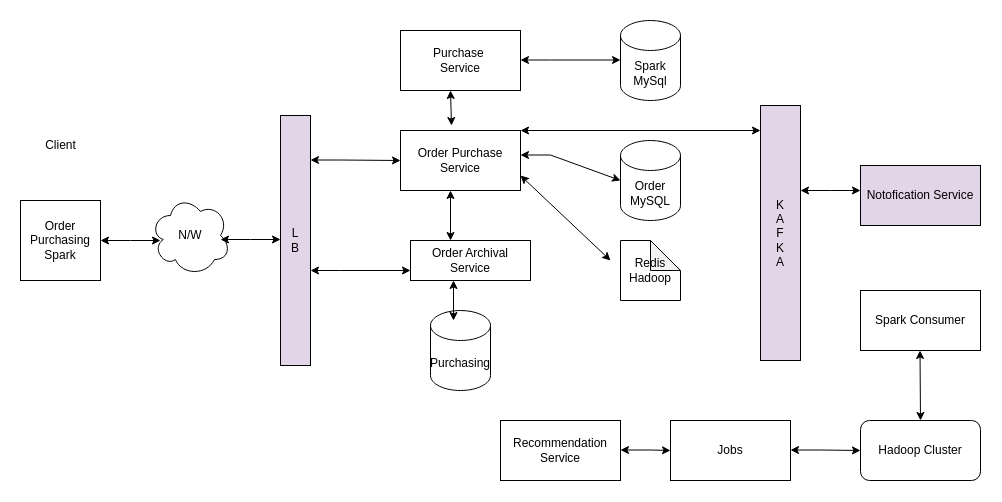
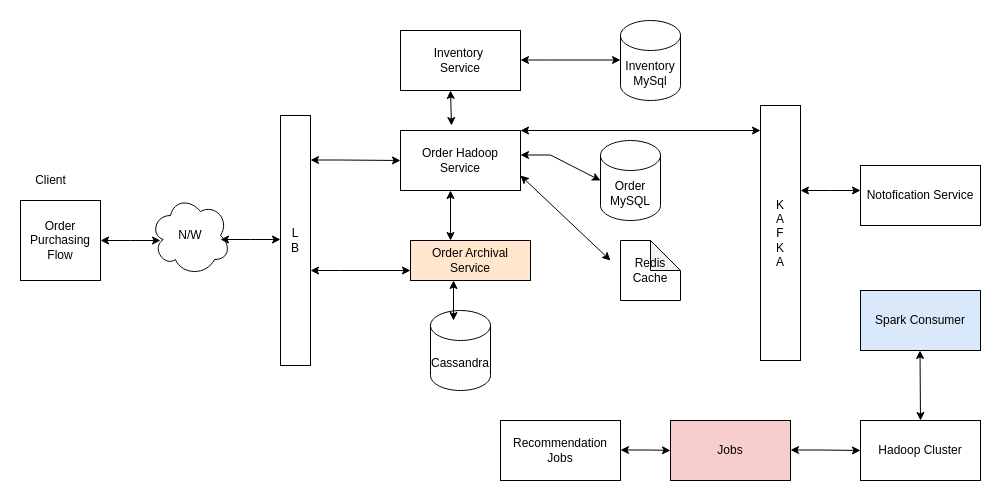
node "Purchase Service": label "Purchase Service" -> "Inventory Service"
node "Spark MySql": label "Spark MySql" -> "Inventory MySql"
node "Client": moved (61, 146) -> (51, 181)
node "Order Purchase Service": label "Order Purchase Service" -> "Order Hadoop Service"
node "Order MySQL": moved (651, 181) -> (631, 181)
node "Notofication Service": fillcolor #e1d5e7 -> #ffffff
node "K A F K A": fillcolor #e1d5e7 -> #ffffff
node "Order Purchasing Spark": label "Order Purchasing Spark" -> "Order Purchasing Flow"
node "L B": fillcolor #e1d5e7 -> #ffffff
node "Order Archival Service": fillcolor #ffffff -> #ffe6cc
node "Redis Hadoop": label "Redis Hadoop" -> "Redis Cache"
node "Spark Consumer": fillcolor #ffffff -> #dae8fc
node "Purchasing": label "Purchasing" -> "Cassandra"
node "Recommendation Service": label "Recommendation Service" -> "Recommendation Jobs"
node "Jobs": fillcolor #ffffff -> #f8cecc
node "Hadoop Cluster": shape rounded rectangle -> rectangle
